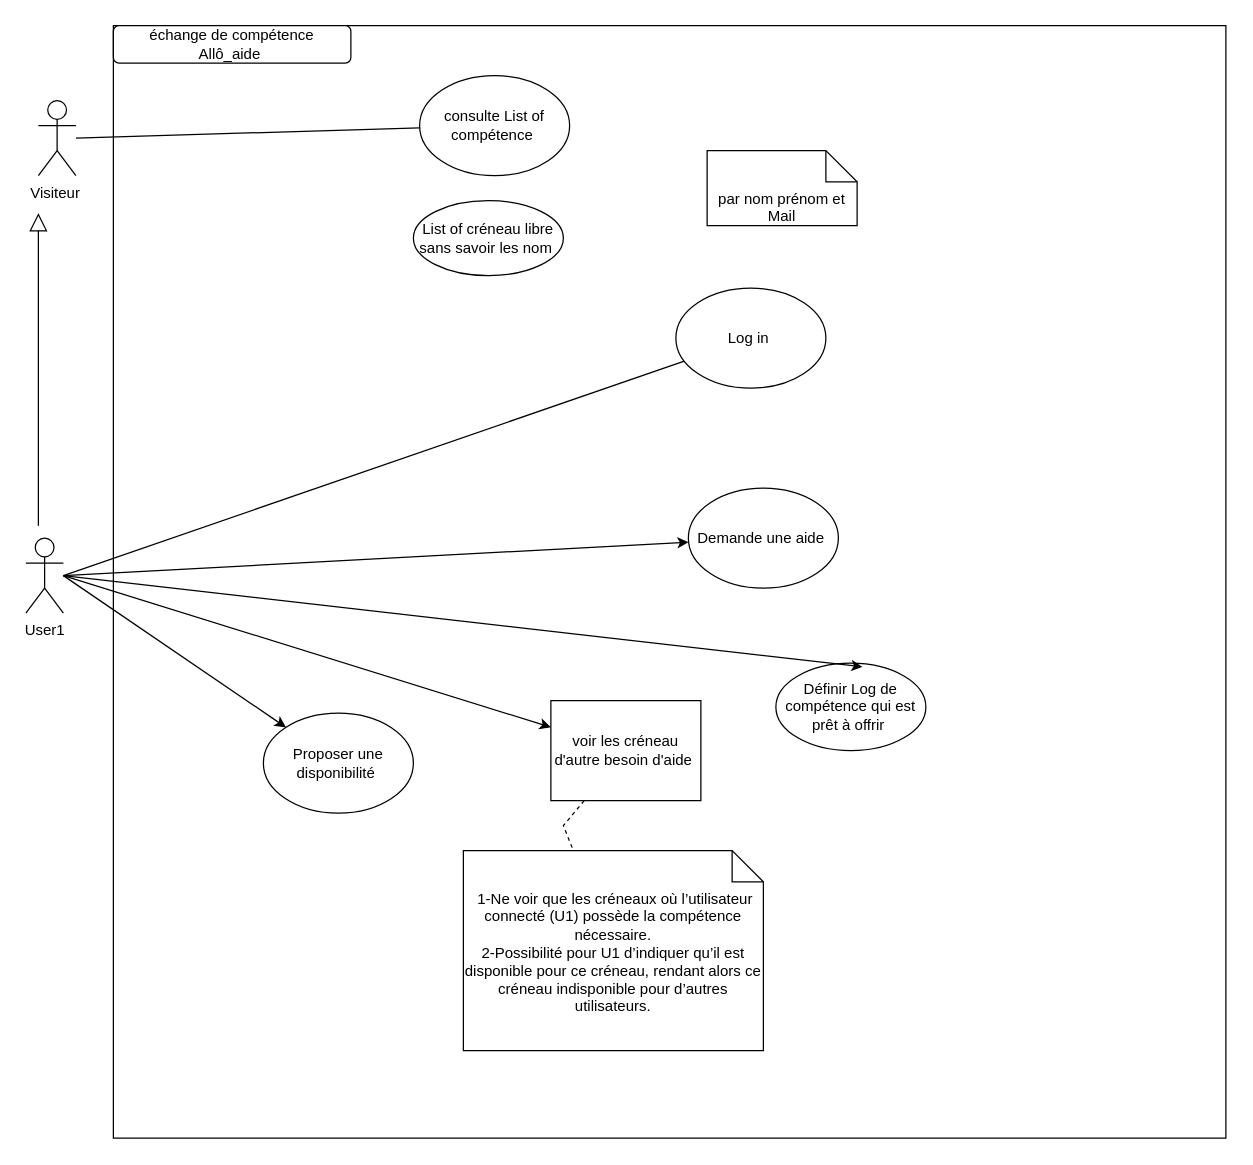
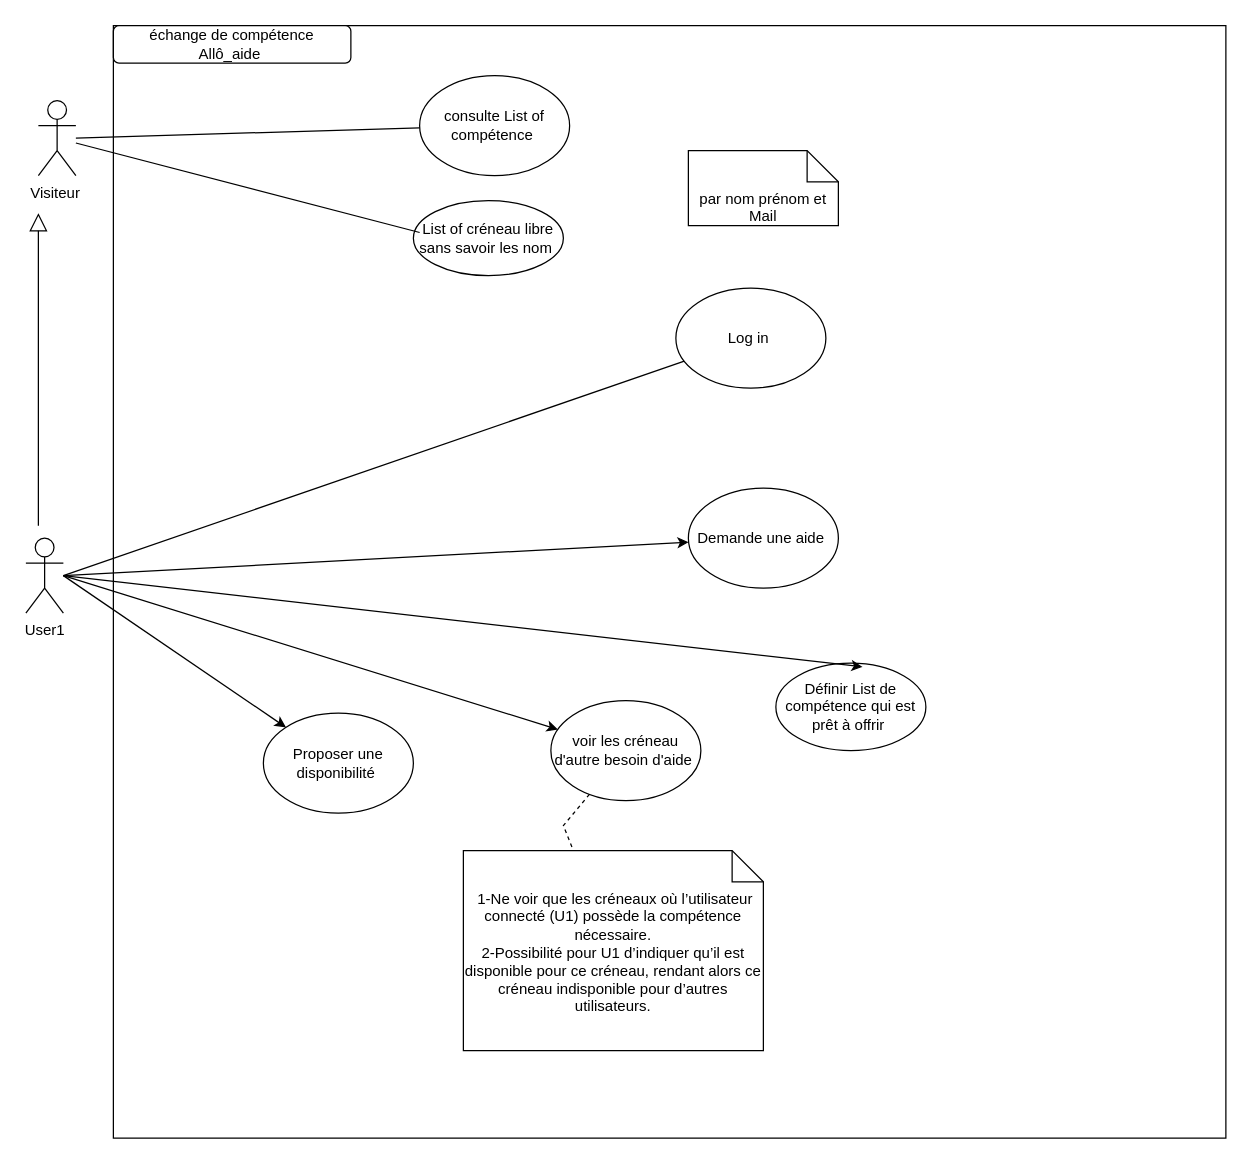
edge "Visiteur" -- "List of créneau libre sans savoir les nom": added
node "par nom prénom et Mail": moved (782, 188) -> (763, 188)
node "Définir Log de compétence qui est prêt à offrir": label "Définir Log de compétence qui est prêt à offrir" -> "Définir List de compétence qui est prêt à offrir"
node "voir les créneau d'autre besoin d'aide": shape rectangle -> ellipse
